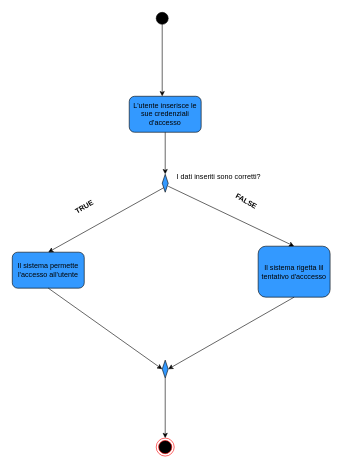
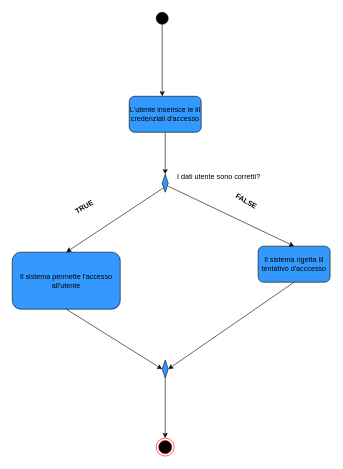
node "L'utente inserisce le sue credenziali d'accesso": label "L'utente inserisce le sue credenziali d'accesso" -> "L'utente inserisce le lil credenziali d'accesso"
node "I dati inseriti sono corretti?": label "I dati inseriti sono corretti?" -> "I dati utente sono corretti?"
node "Il sistema permette l'accesso all'utente": size 72x36 -> 108x57
node "Il sistema rigetta lil tentativo d'acccesso": size 72x51 -> 72x36
